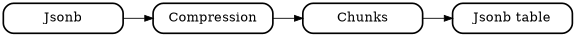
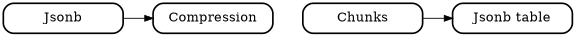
edge "Compression" -> "Chunks": removed
